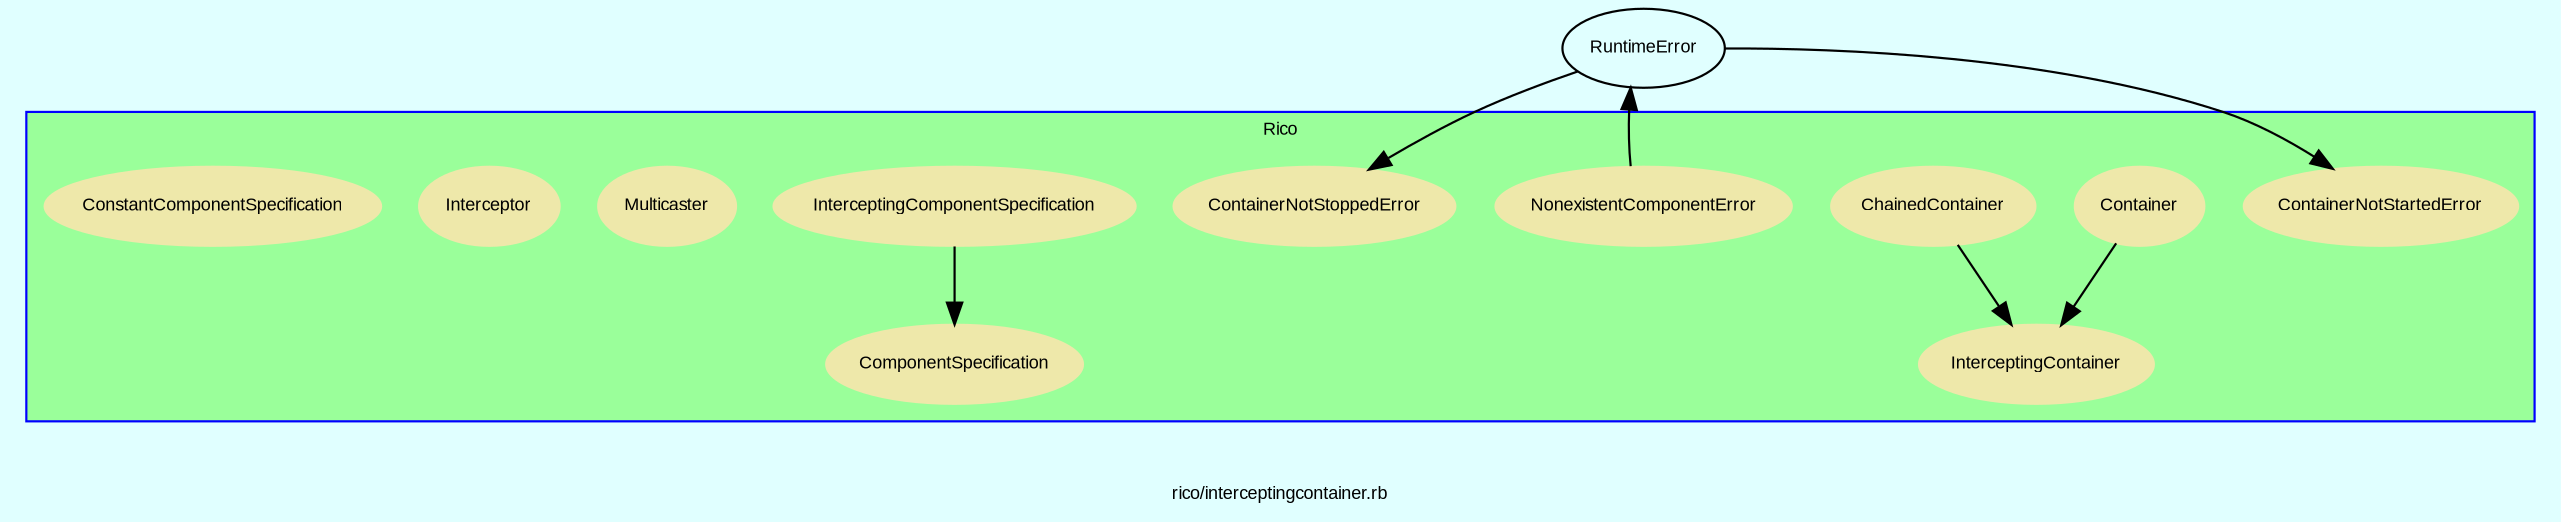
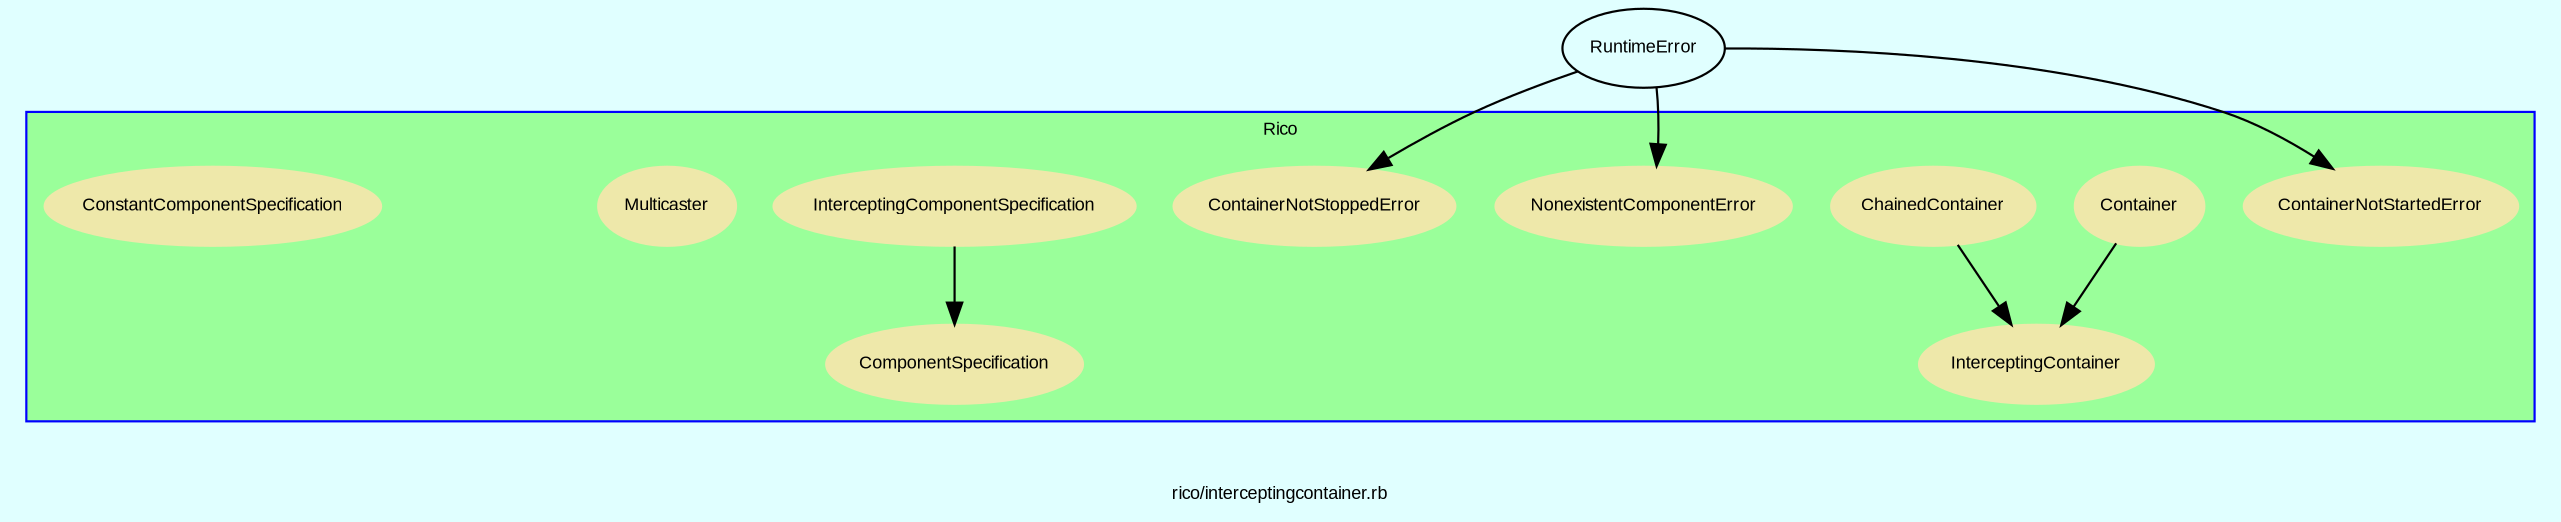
edge "NonexistentComponentError" -> "RuntimeError": reversed
node "Interceptor": removed
